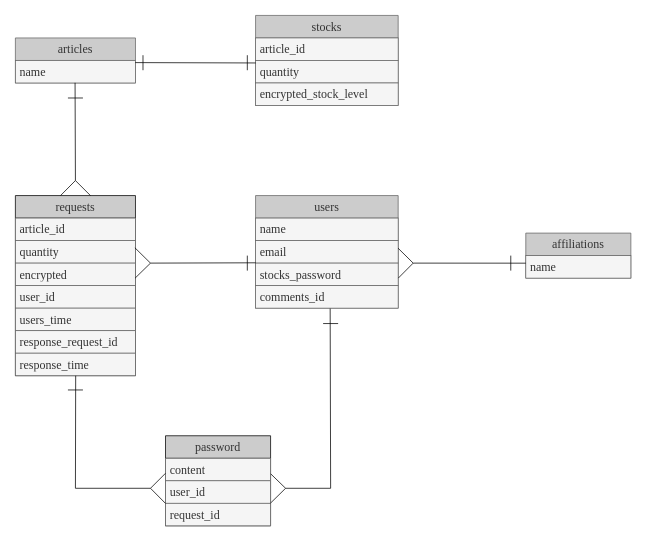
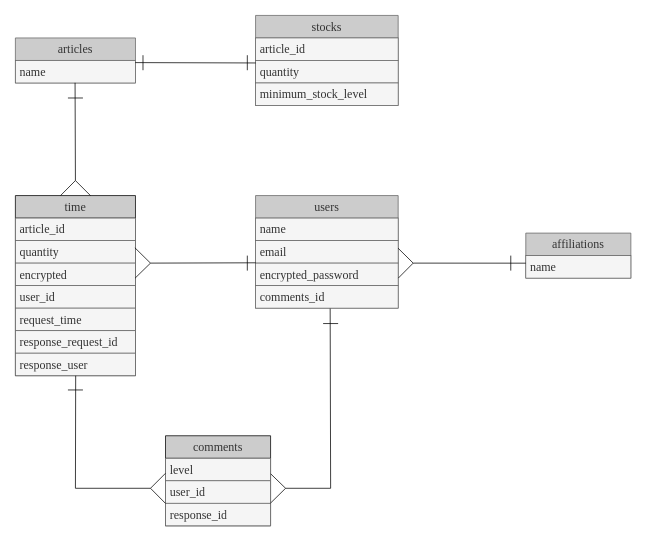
node "encrypted_stock_level": label "encrypted_stock_level" -> "minimum_stock_level"
node "requests": label "requests" -> "time"
node "stocks_password": label "stocks_password" -> "encrypted_password"
node "users_time": label "users_time" -> "request_time"
node "response_time": label "response_time" -> "response_user"
node "password": label "password" -> "comments"
node "content": label "content" -> "level"
node "request_id": label "request_id" -> "response_id"
